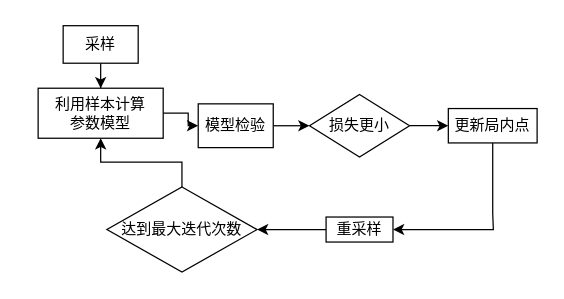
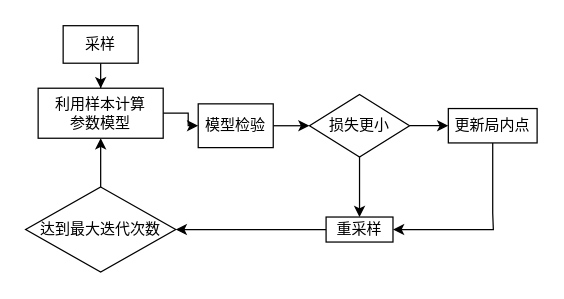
edge "损失更小" -> "重采样": added
node "达到最大迭代次数": moved (182, 229) -> (101, 229)
